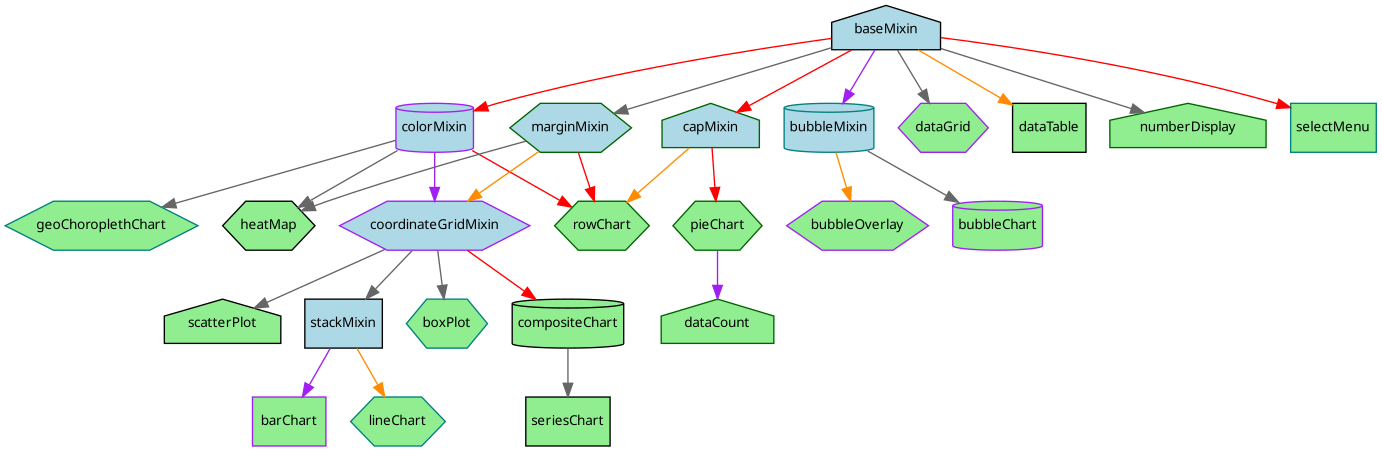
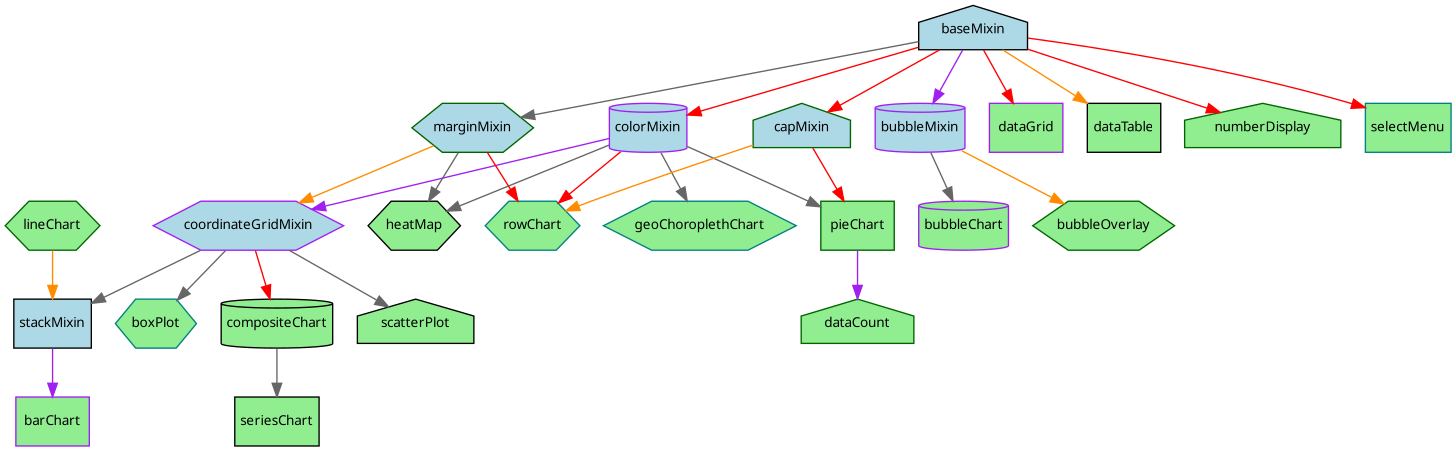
edge "baseMixin" -> "dataGrid": color gray40 -> red
edge "baseMixin" -> "numberDisplay": color gray40 -> red
node "bubbleMixin": color teal -> purple
node "dataGrid": shape hexagon -> box
edge "colorMixin" -> "pieChart": added
node "rowChart": color darkgreen -> teal
node "pieChart": shape hexagon -> box
node "bubbleOverlay": color purple -> darkgreen
edge "stackMixin" -> "lineChart": reversed
node "lineChart": color teal -> darkgreen
